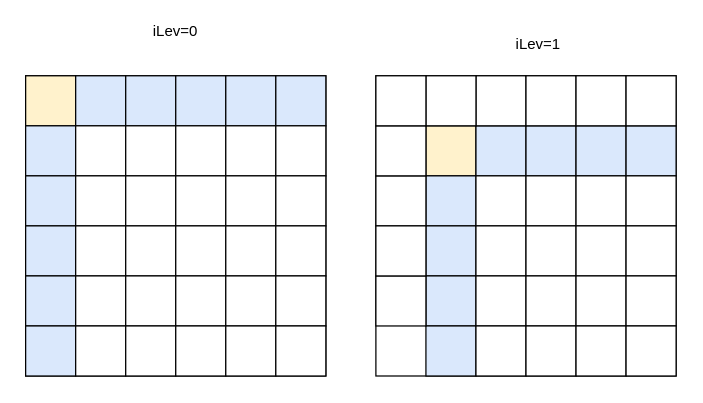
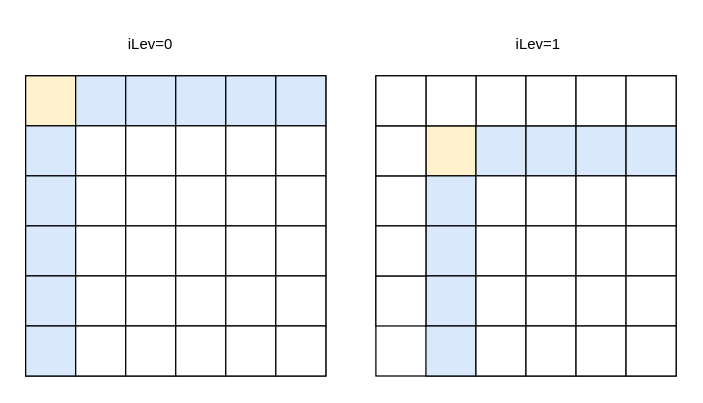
node "iLev=0": moved (176, 32) -> (151, 44)
